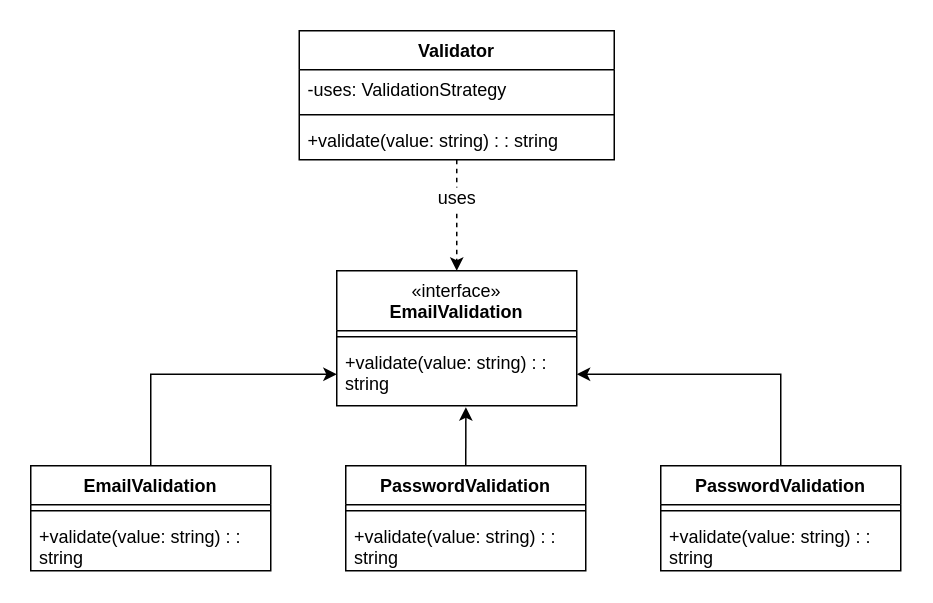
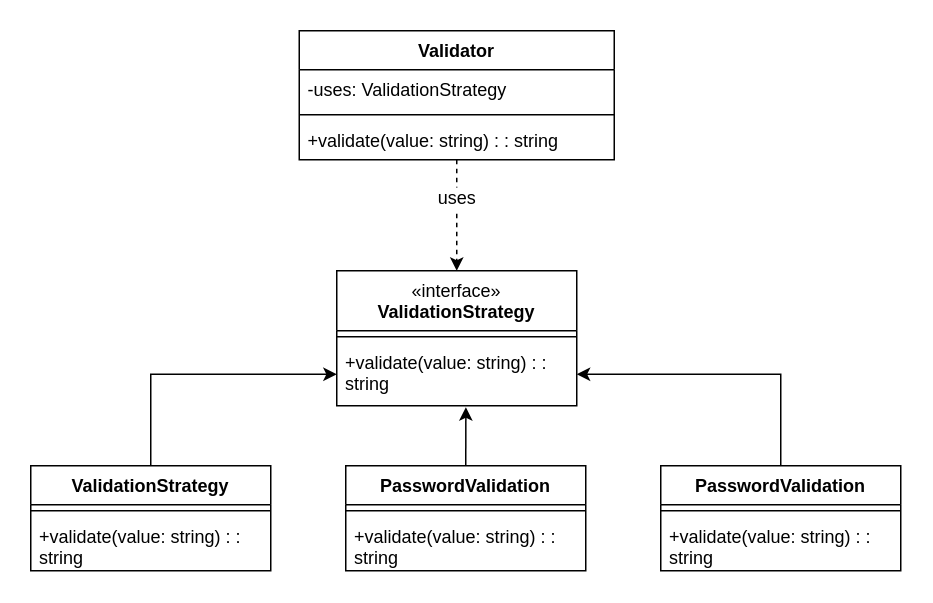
node "«interface»EmailValidation": label "«interface»EmailValidation" -> "«interface»ValidationStrategy"
node "EmailValidation": label "EmailValidation" -> "ValidationStrategy"
